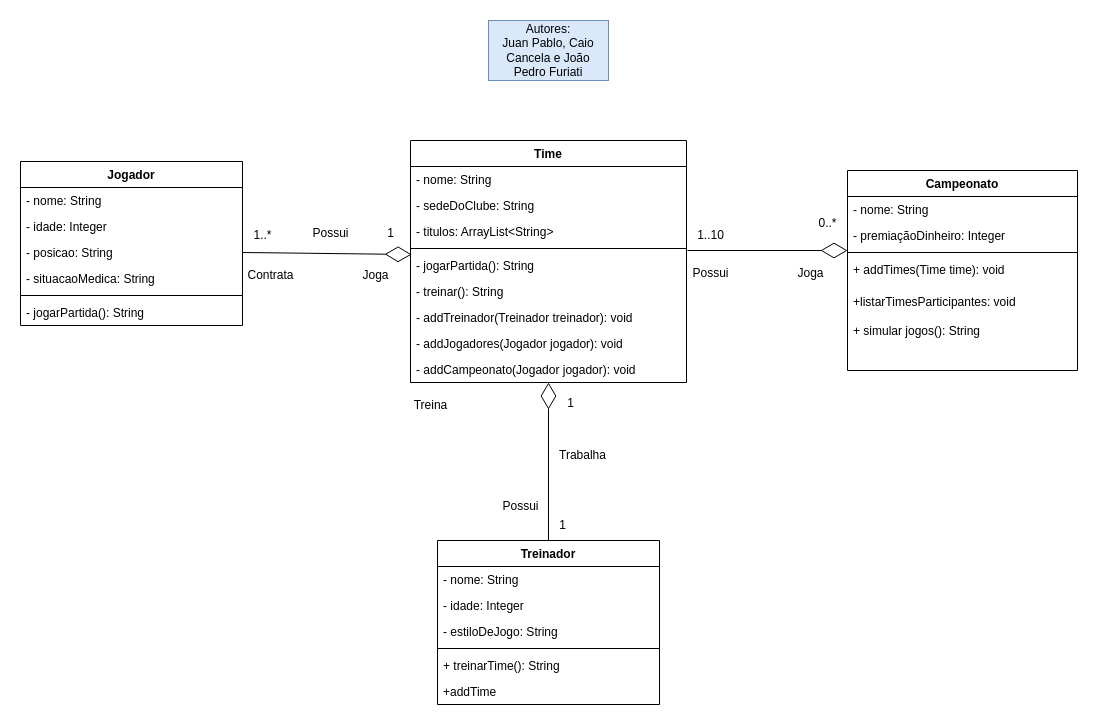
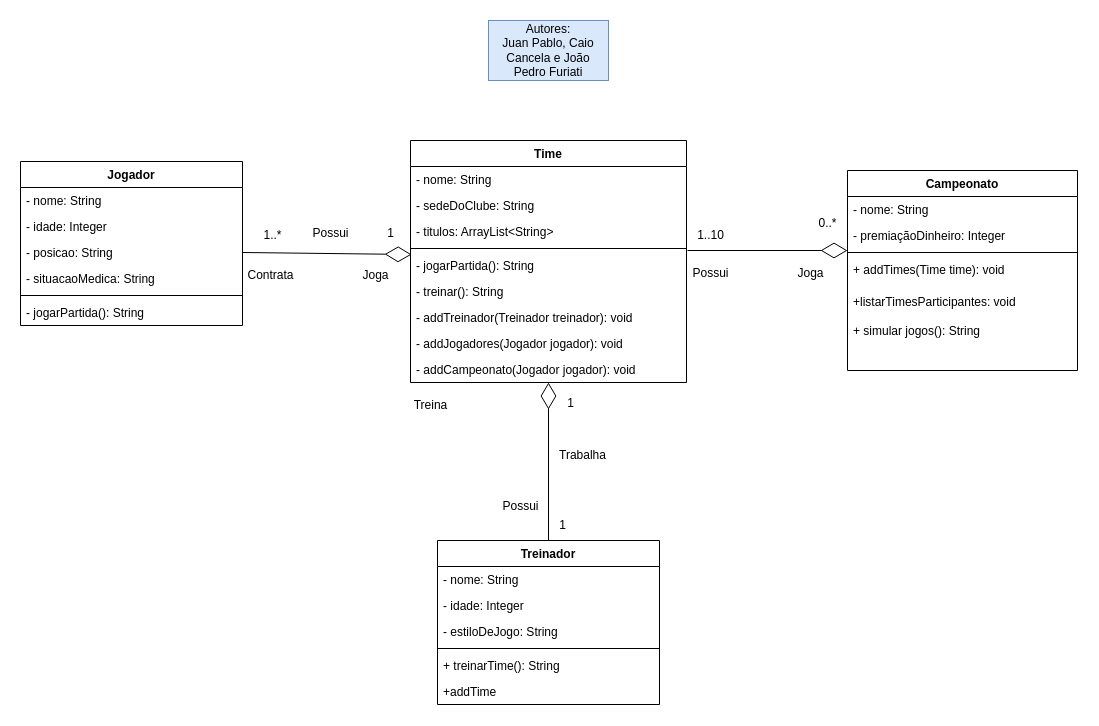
node "1..*": moved (263, 236) -> (273, 236)
